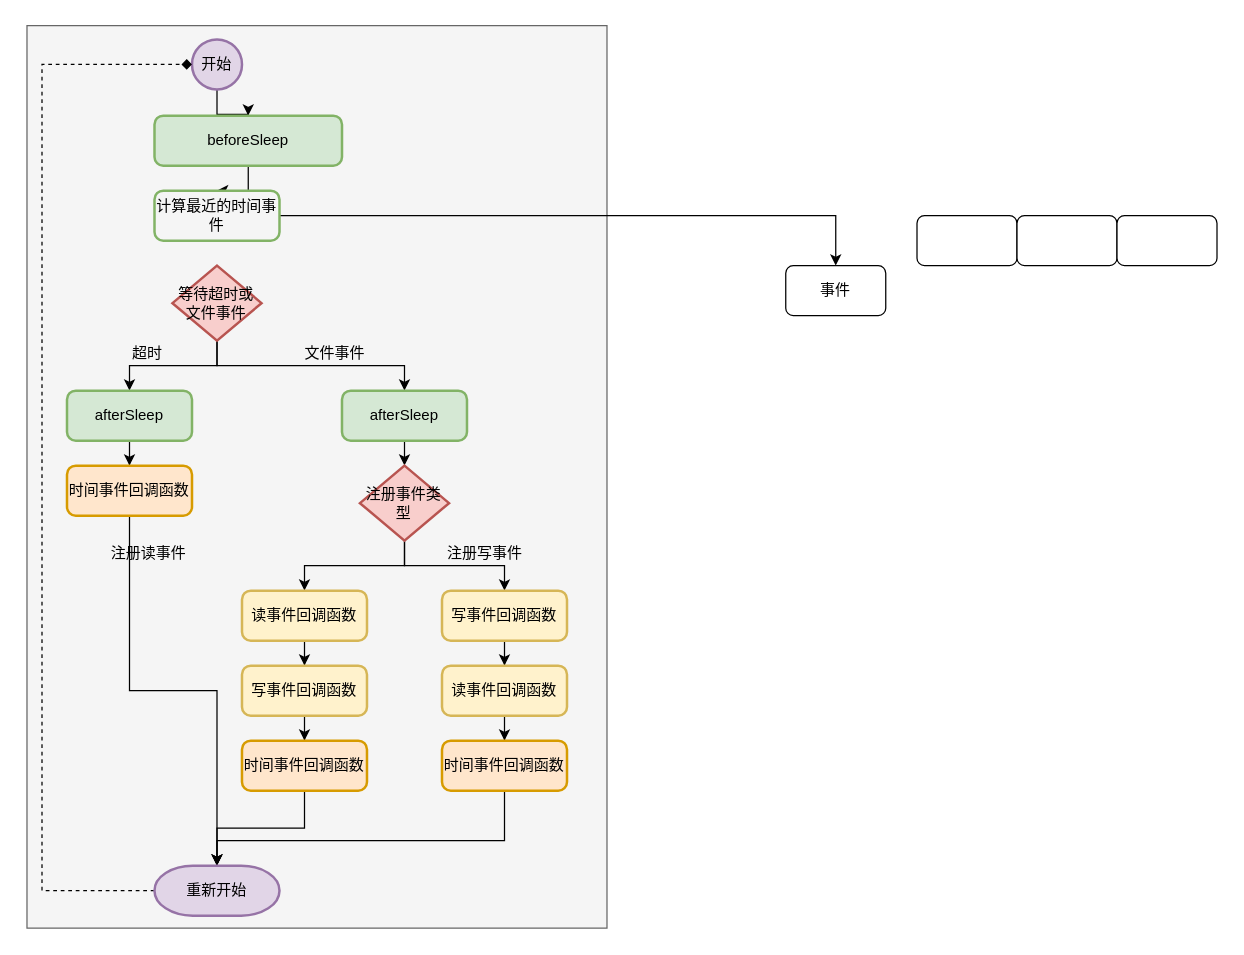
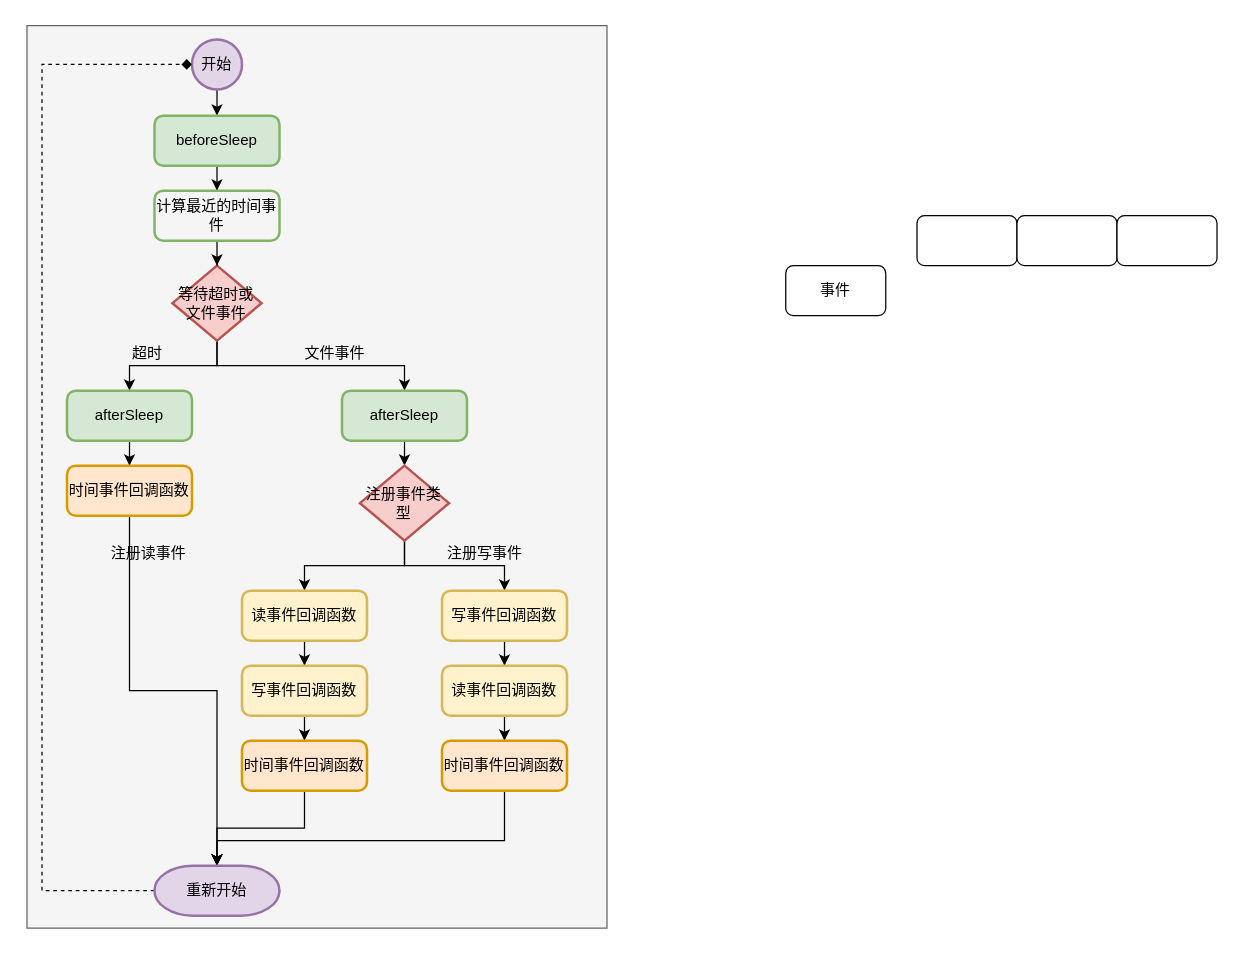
node "beforeSleep": size 188x50 -> 125x50
edge "计算最近的时间事件" -> "事件": now "计算最近的时间事件" -> "等待超时或文件事件"
